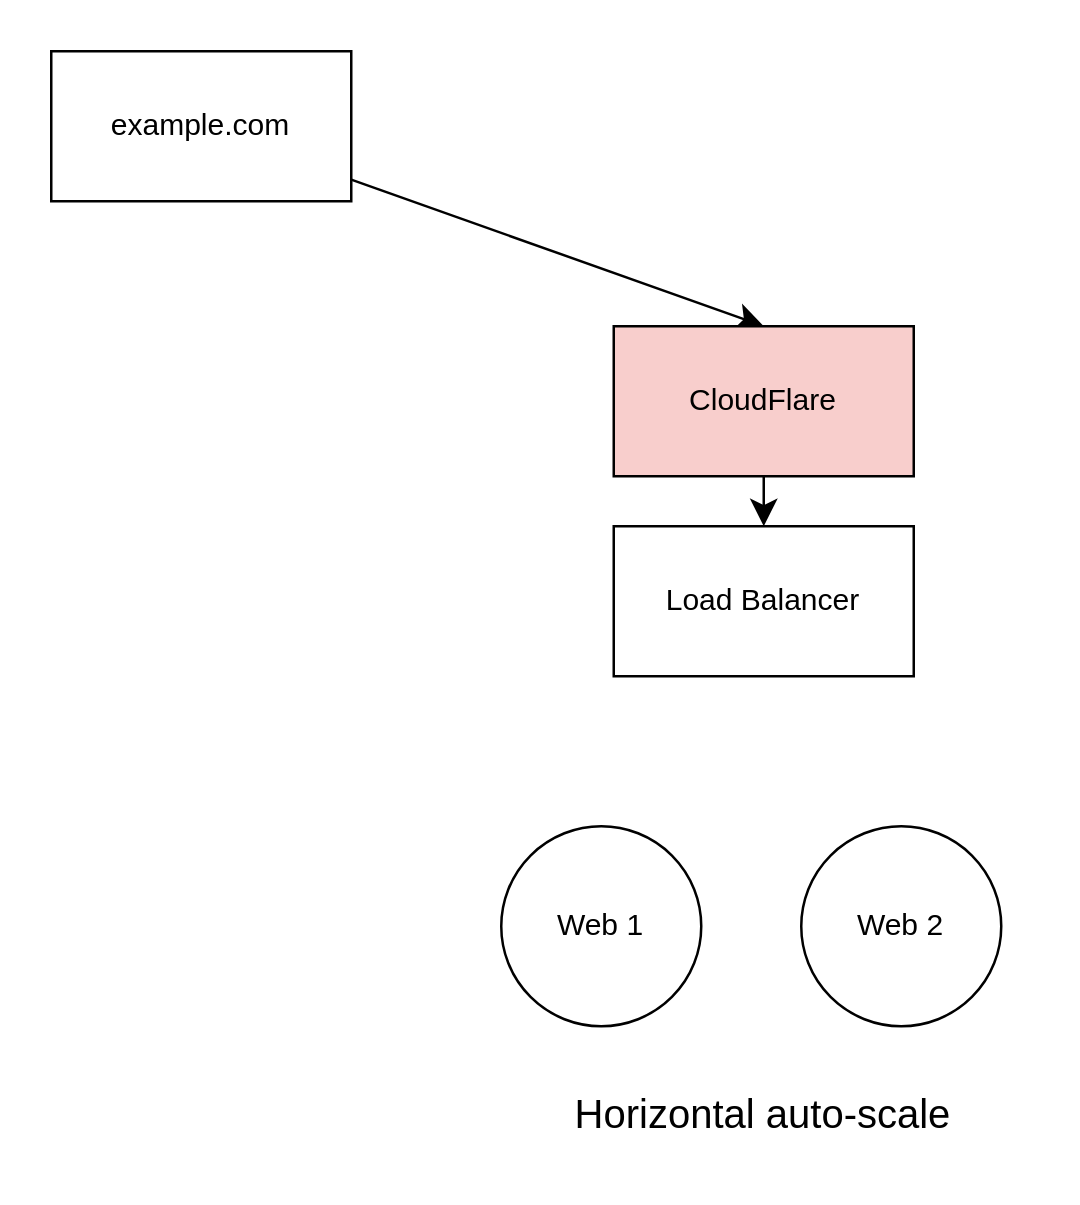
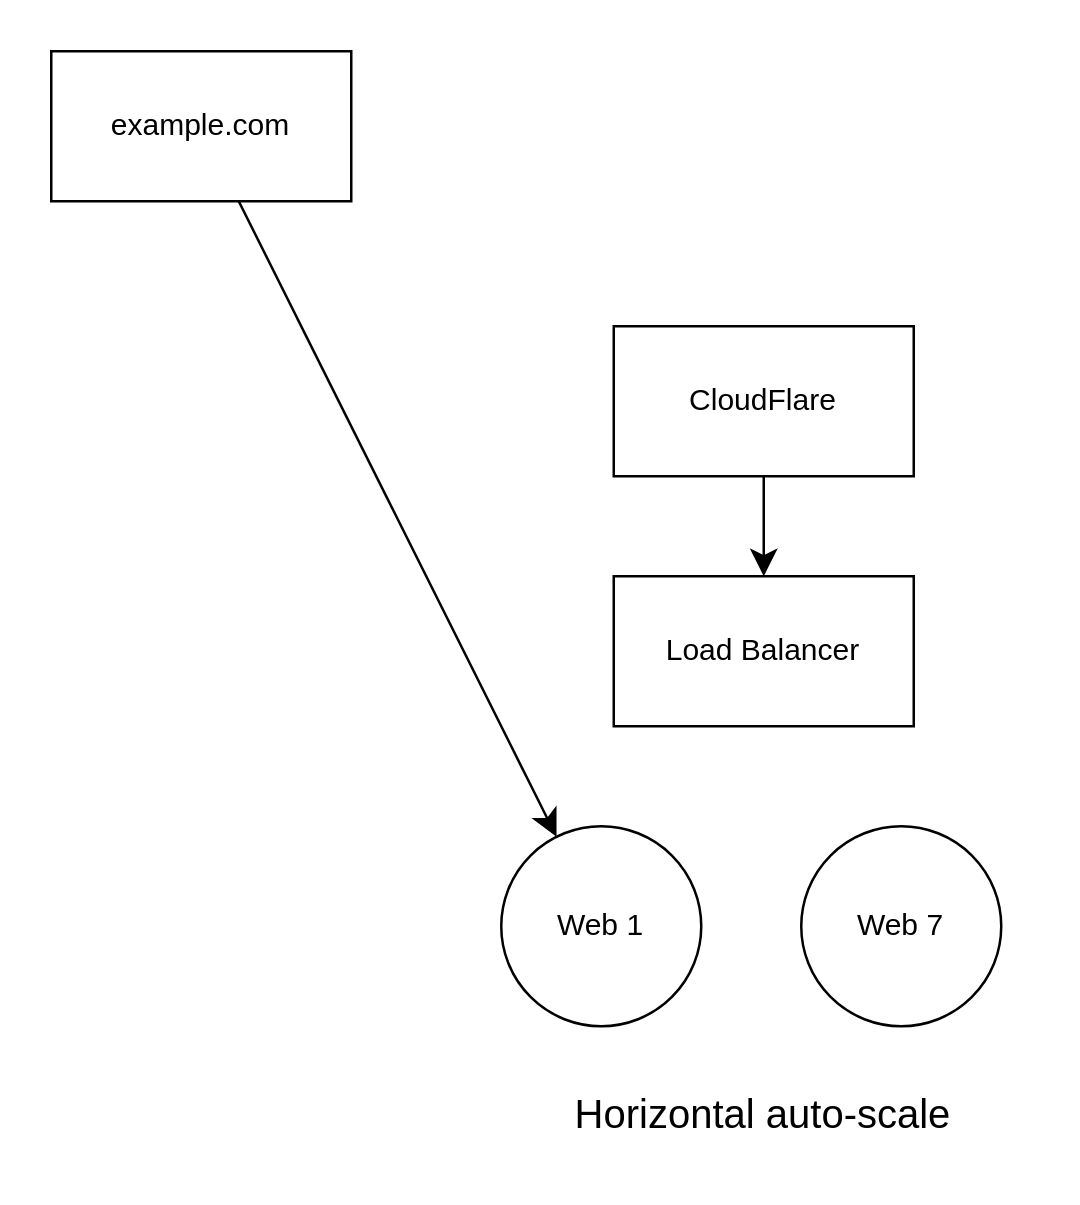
edge "example.com" -> "CloudFlare": now "example.com" -> "Web 1"
node "CloudFlare": fillcolor #f8cecc -> #ffffff
node "Load Balancer": moved (764, 601) -> (764, 651)
node "Web 2": label "Web 2" -> "Web 7"
